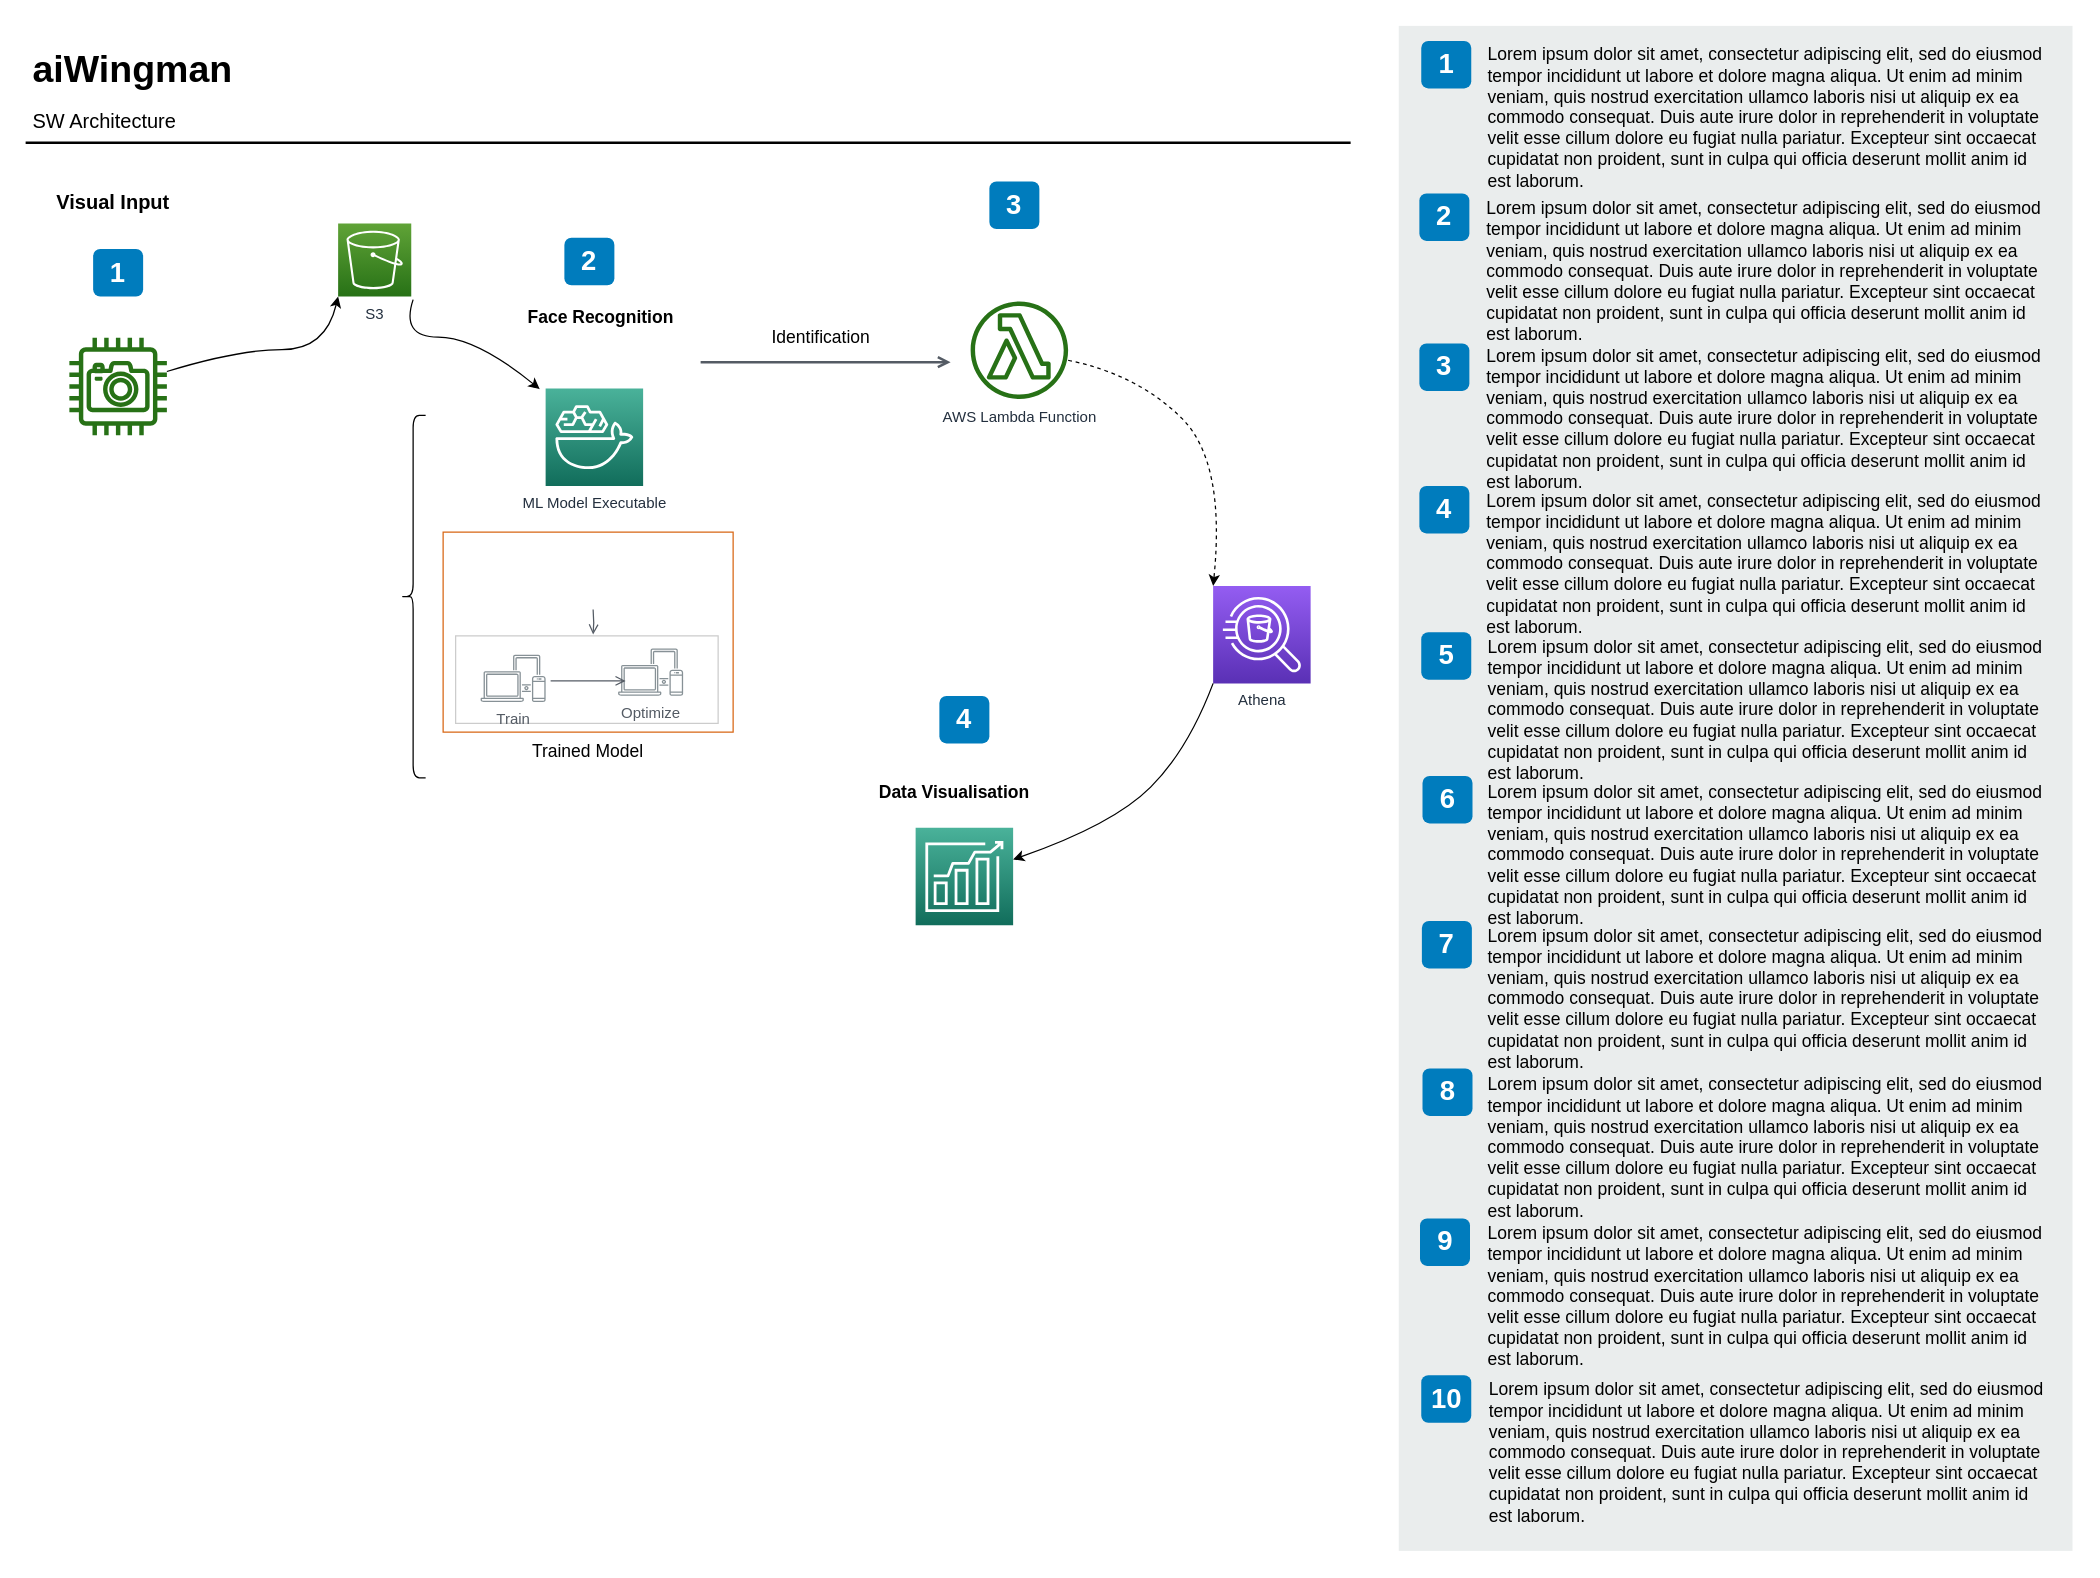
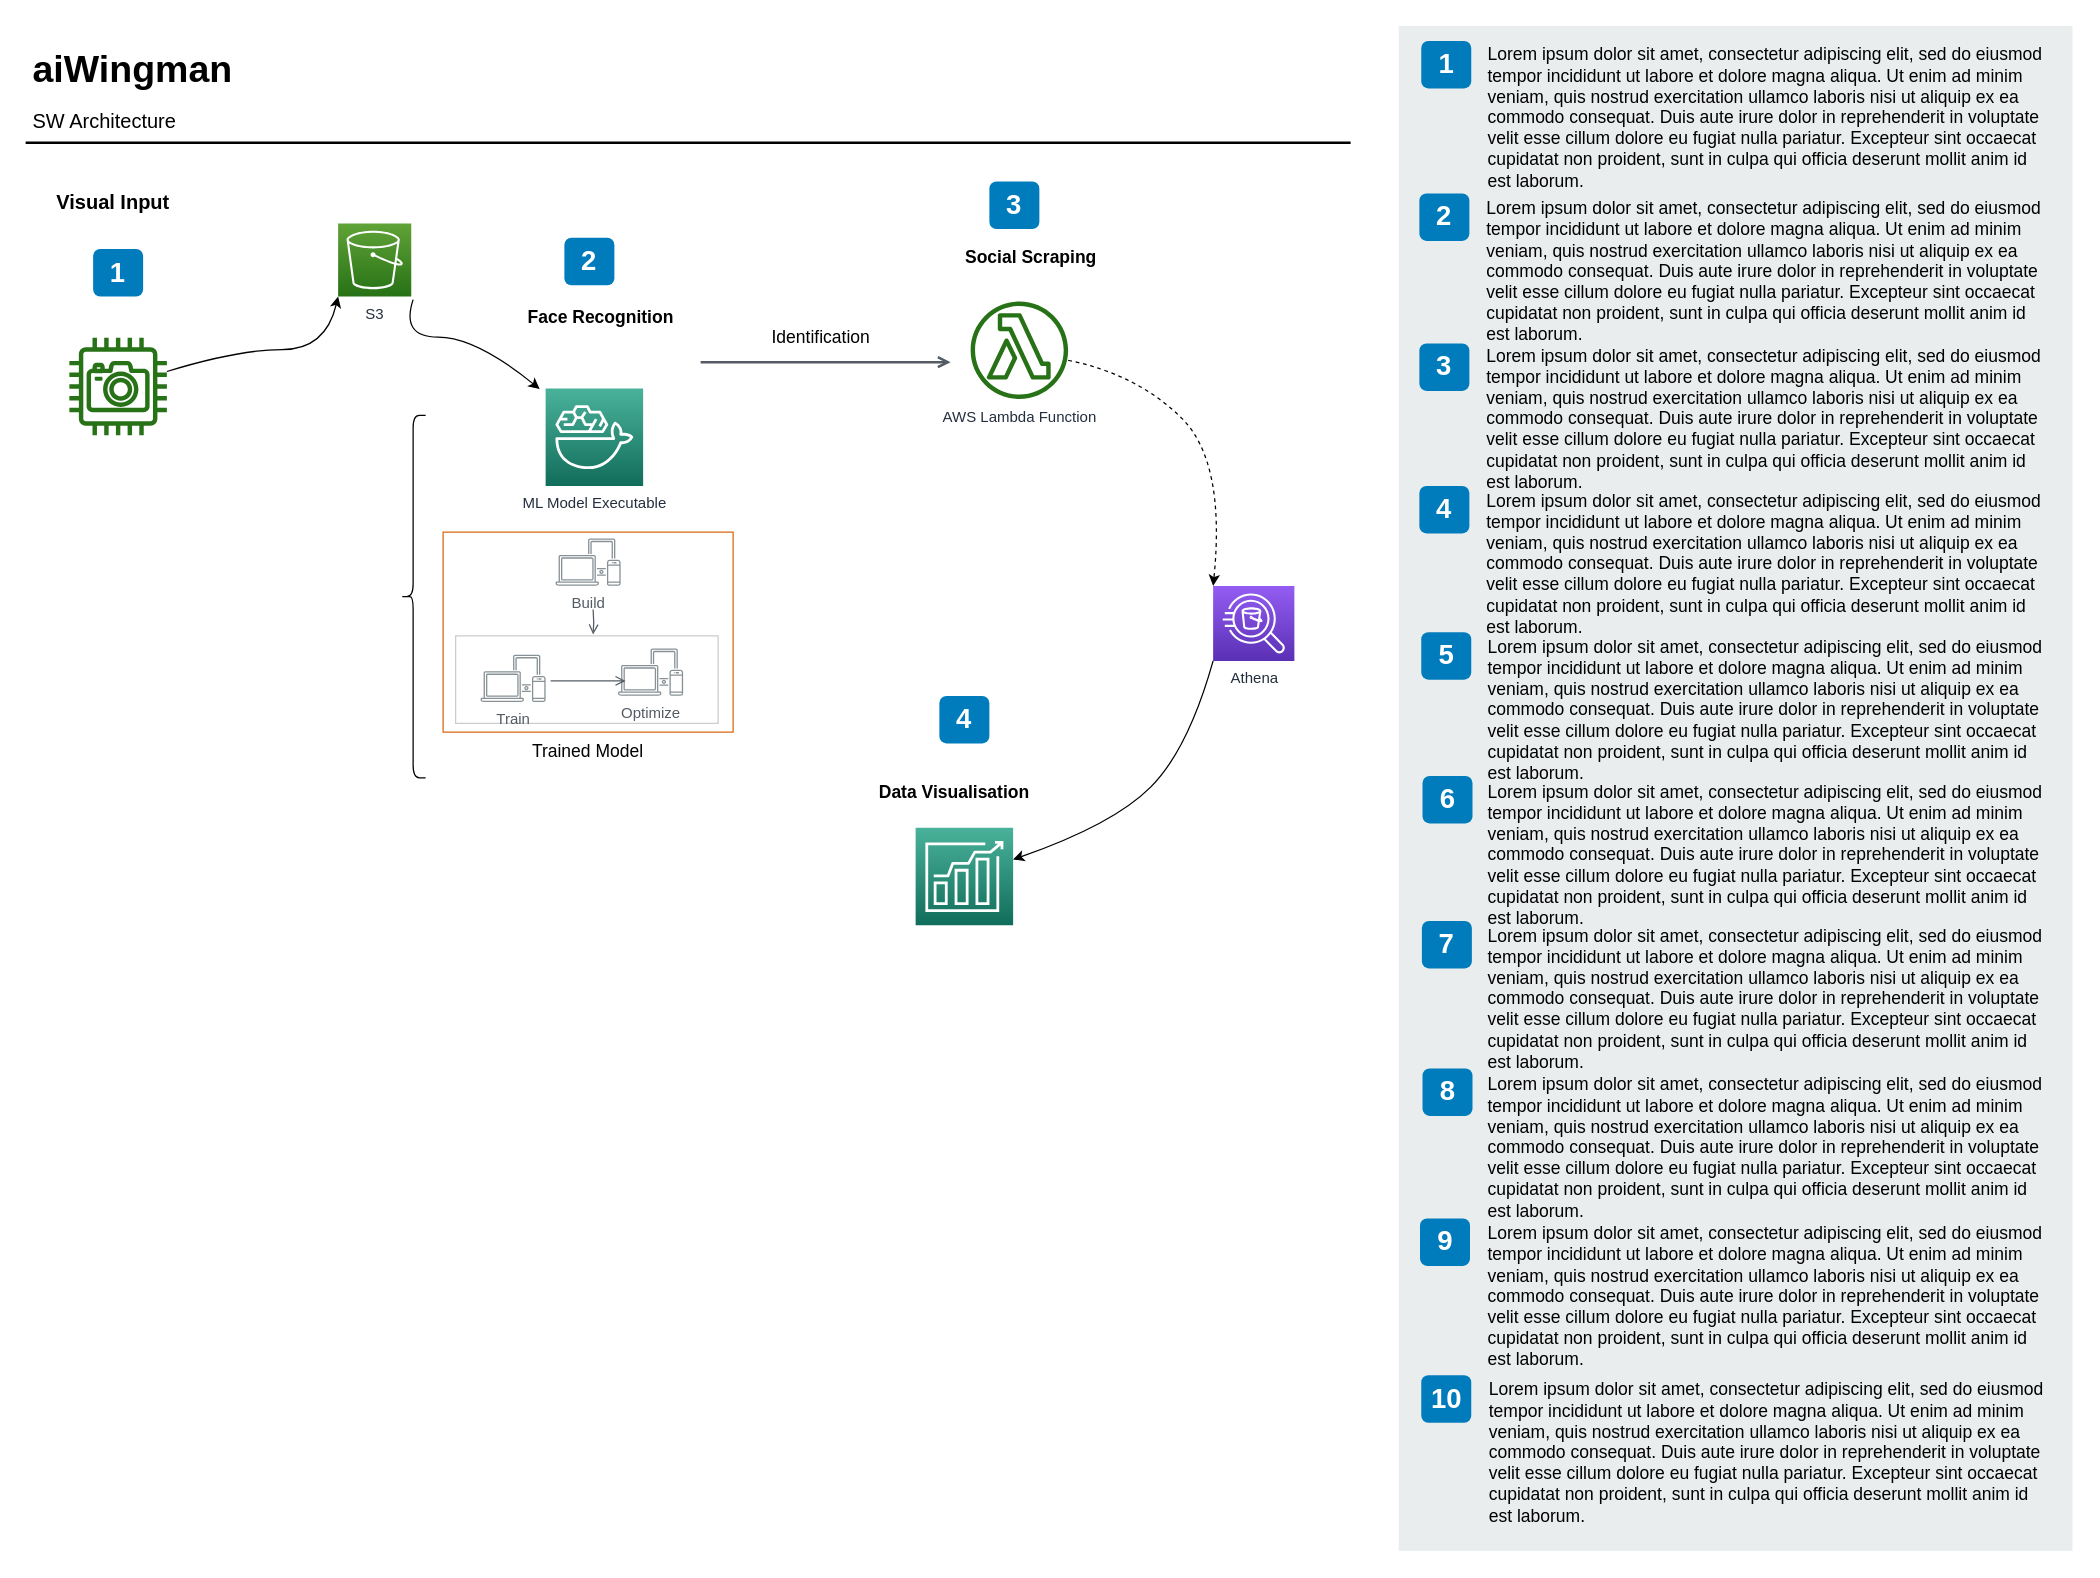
node "Social Scraping": added
node "Build": added
node "Athena": size 98x98 -> 81x75
